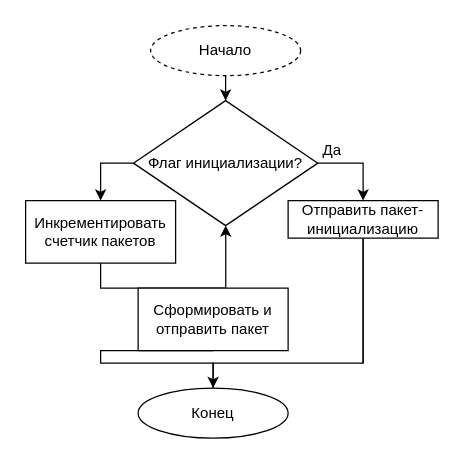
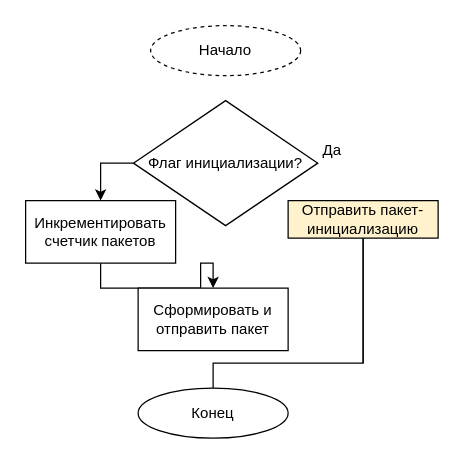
edge "Начало" -> "Флаг инициализации?": removed
edge "Флаг инициализации?" -> "Отправить пакет-инициализацию": removed
node "Отправить пакет-инициализацию": fillcolor #ffffff -> #fff2cc
edge "Инкрементировать счетчик пакетов" -> "Флаг инициализации?": now "Инкрементировать счетчик пакетов" -> "Сформировать и отправить пакет"
edge "Сформировать и отправить пакет" -> "Конец": removed
